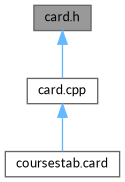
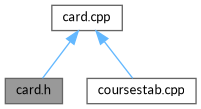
edge "card.cpp" -> "card.h": reversed
node "coursestab.card": label "coursestab.card" -> "coursestab.cpp"
